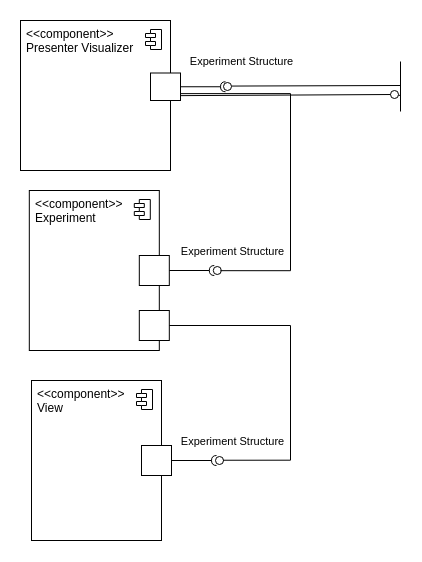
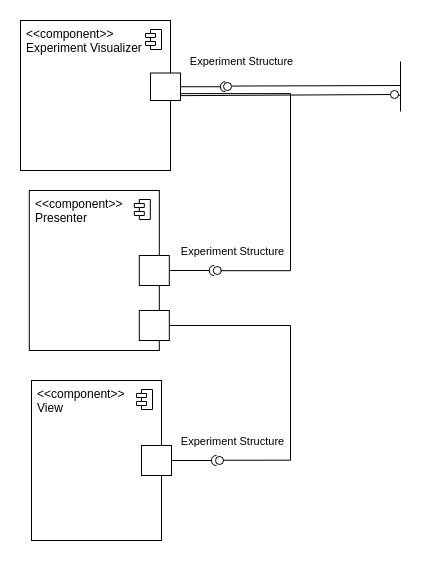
node "<<component>> Presenter Visualizer": label "<<component>> Presenter Visualizer" -> "<<component>> Experiment Visualizer"
node "<<component>> Experiment": label "<<component>> Experiment" -> "<<component>> Presenter"
